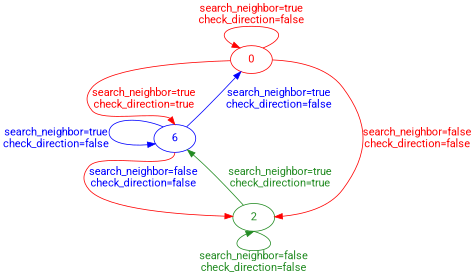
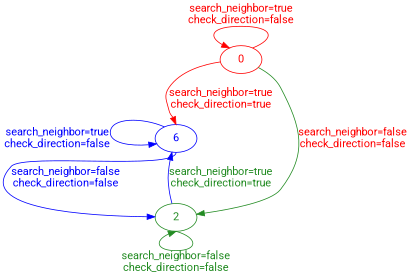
edge "6" -> "0": removed, label "search_neighbor=true check_direction=false"
edge "0" -> "2": color red -> forestgreen
edge "2" -> "6": color forestgreen -> blue
edge "6" -> "2": color red -> blue
